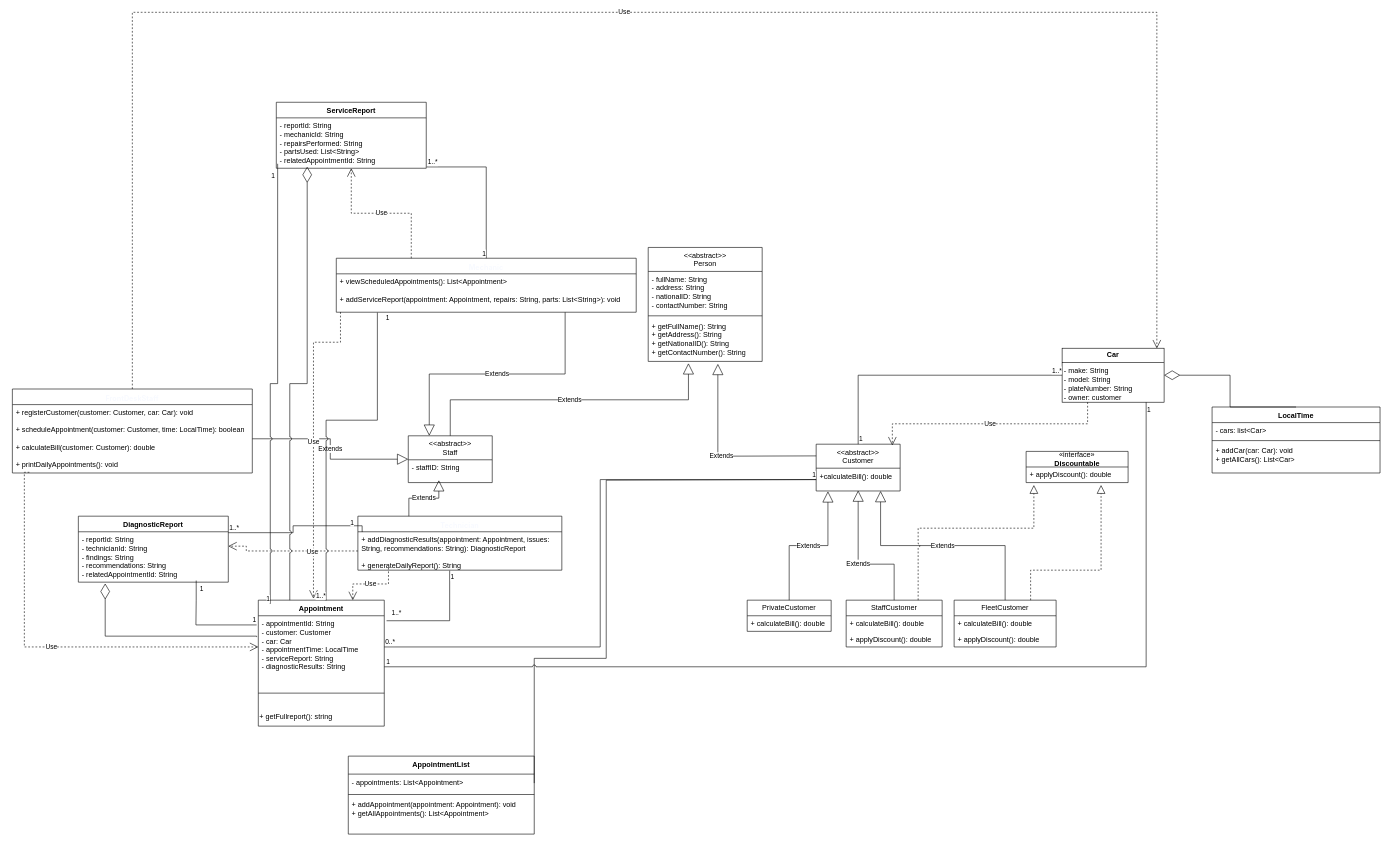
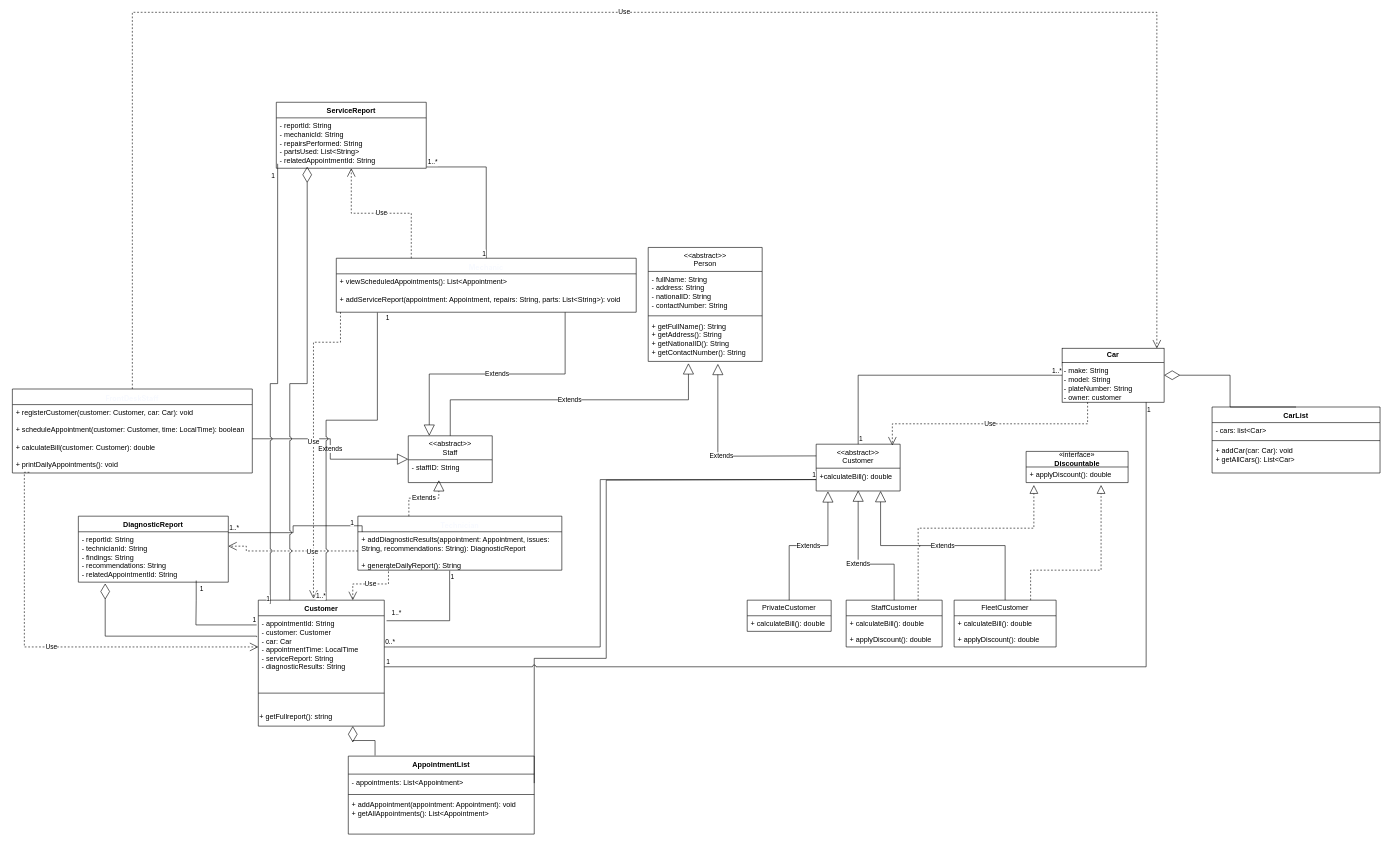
node "LocalTime": label "LocalTime" -> "CarList"
edge "Technician" -> "- staffID: String": style solid -> dashed
node "Appointment": label "Appointment" -> "Customer"
edge "AppointmentList" -> "+ getFullreport(): string": added
